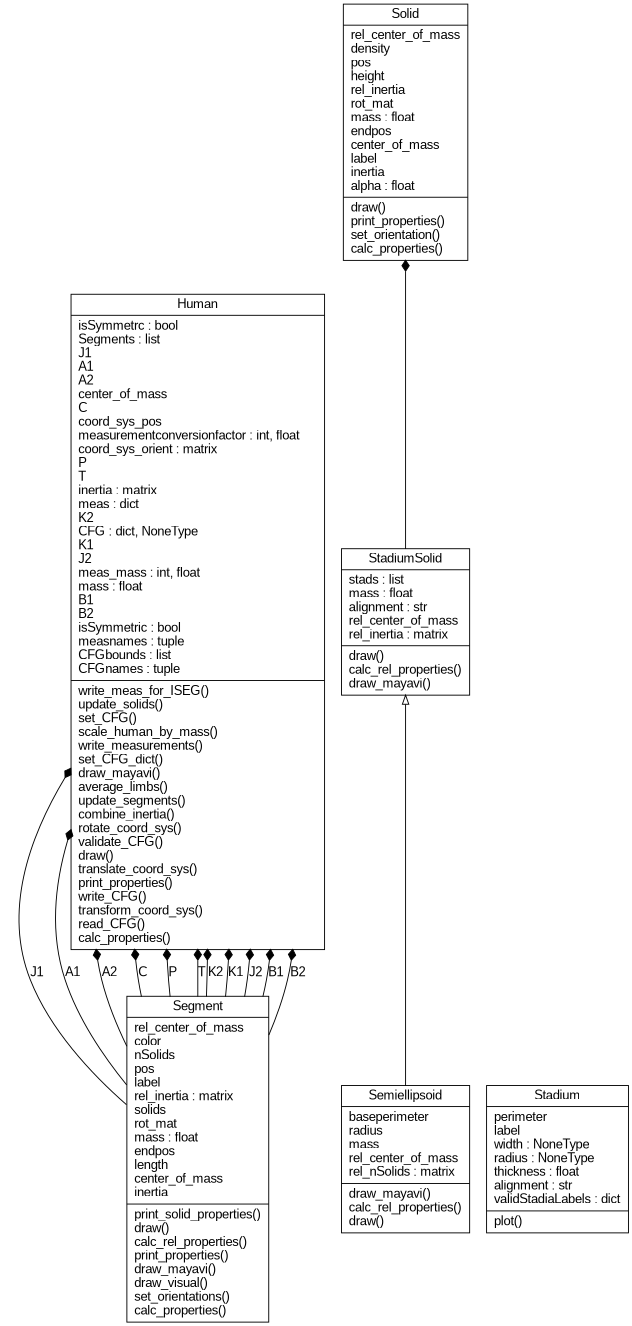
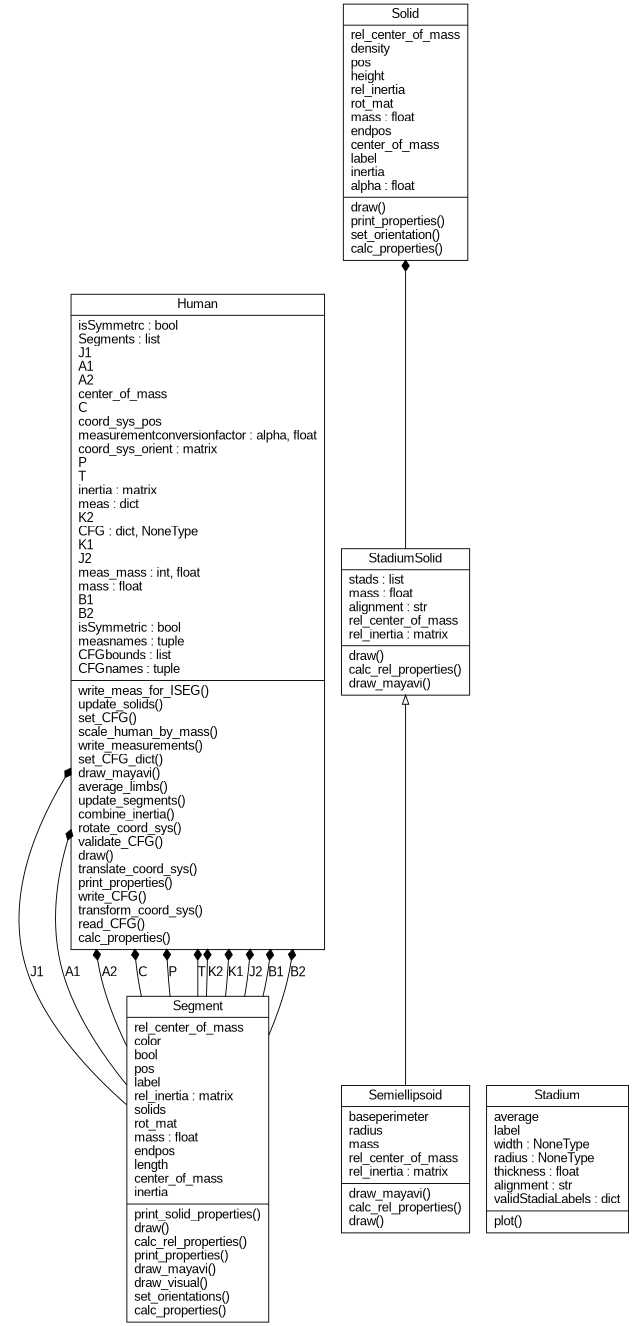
node "Human": text "measurementconversionfactor : int, float" -> "measurementconversionfactor : alpha, float"
node "Segment": text "nSolids" -> "bool"
node "Stadium": text "perimeter" -> "average"
node "Semiellipsoid": text "rel_nSolids : matrix" -> "rel_inertia : matrix"
